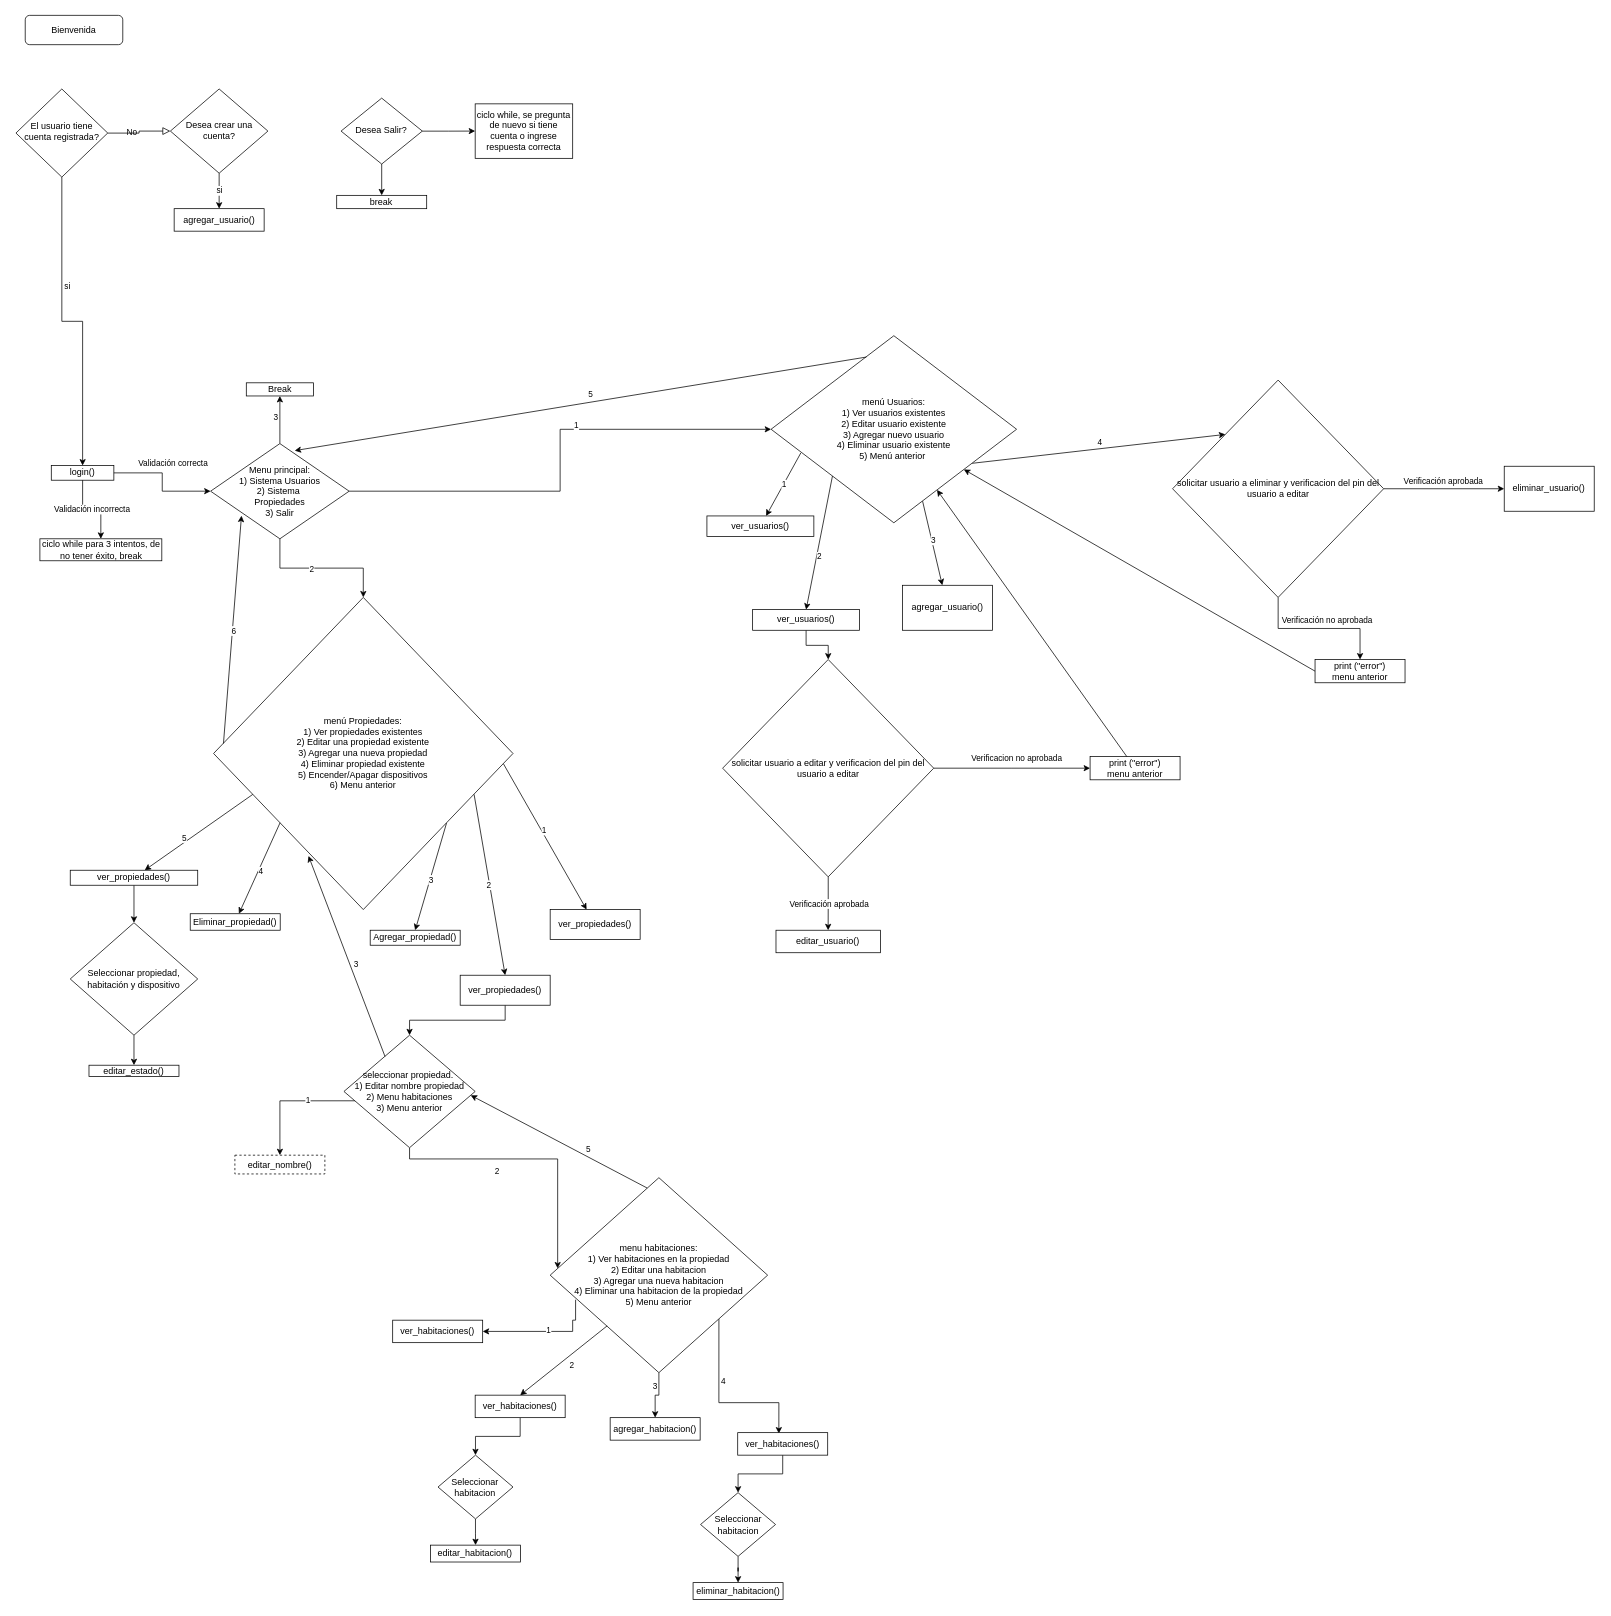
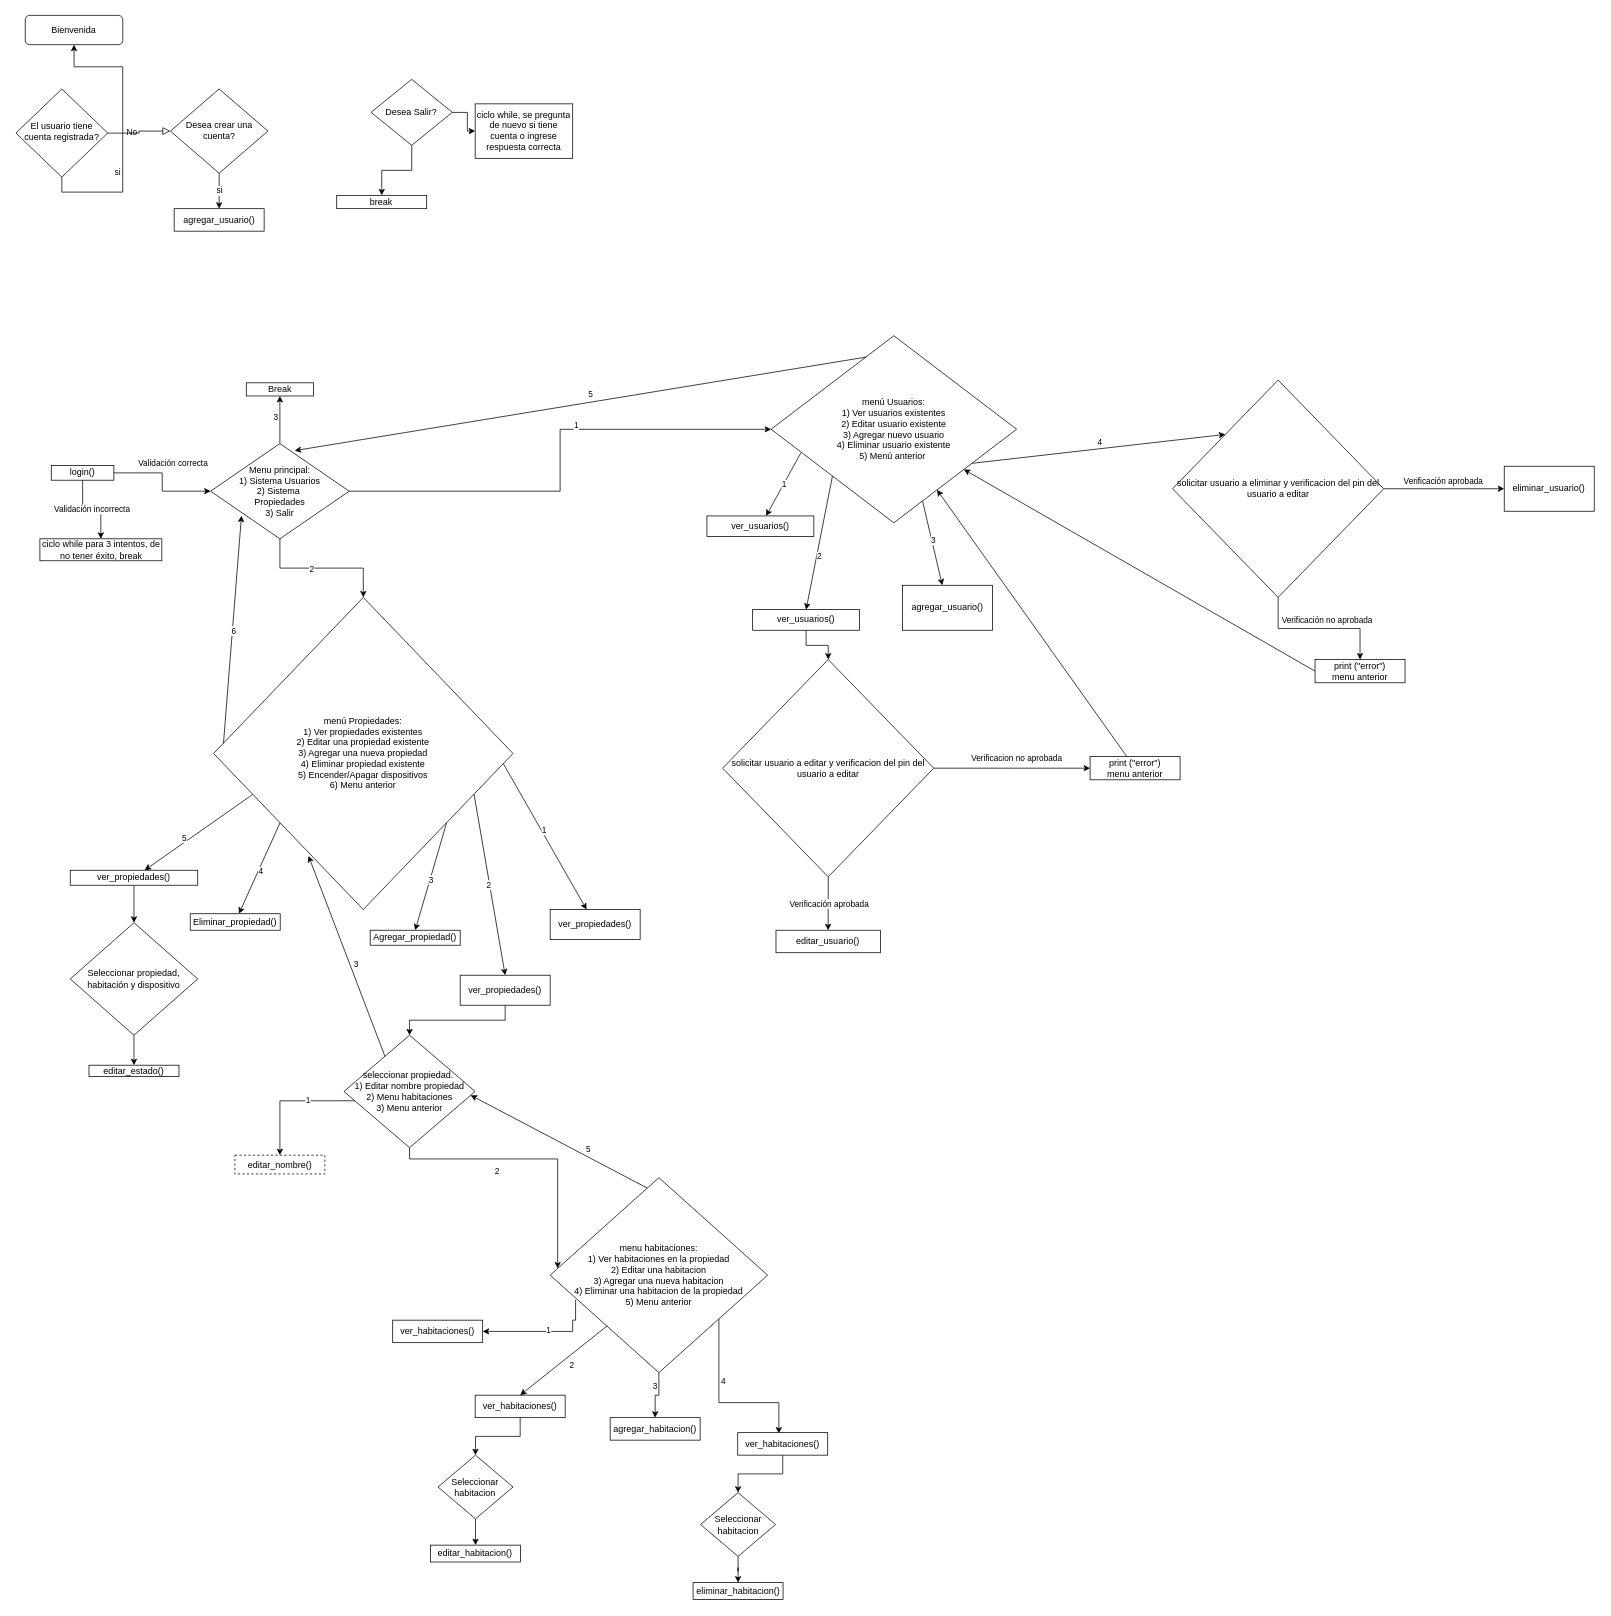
node "Desea Salir?": moved (382, 131) -> (412, 112)
edge "El usuario tiene cuenta registrada?" -> "login()": now "El usuario tiene cuenta registrada?" -> "Bienvenida"
